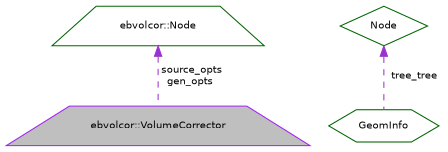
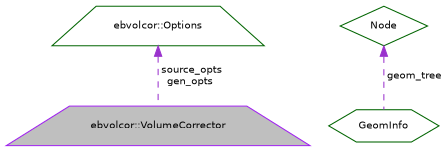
node "ebvolcor::Node": label "ebvolcor::Node" -> "ebvolcor::Options"
edge "GeomInfo" -> "Node": label " tree_tree" -> " geom_tree"
